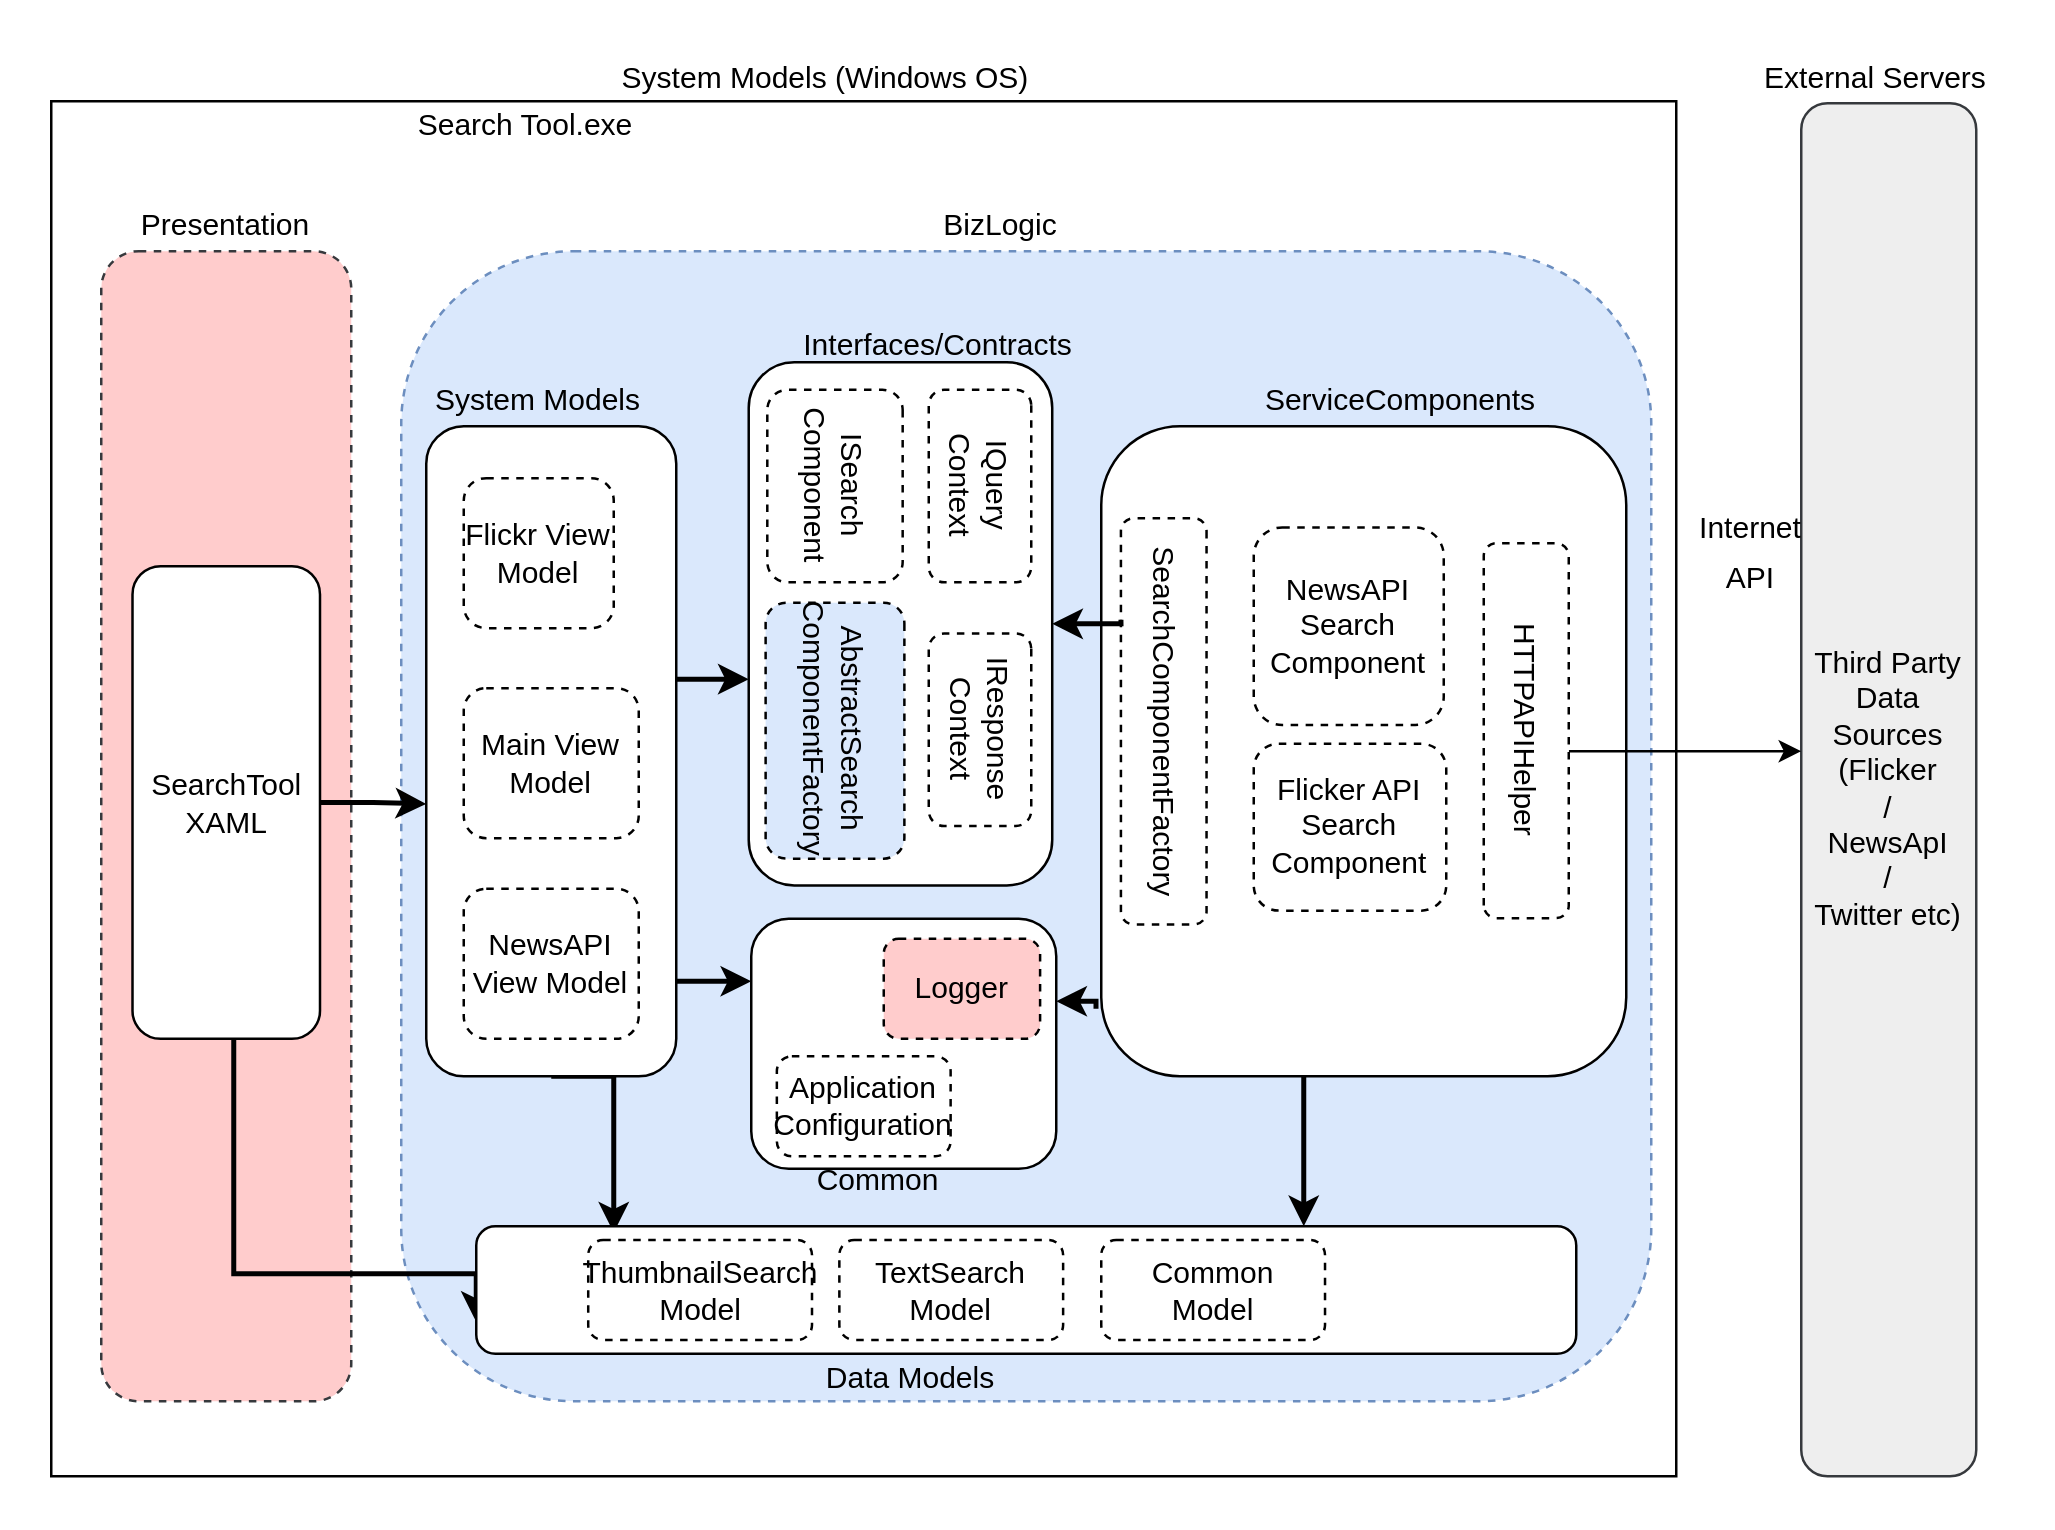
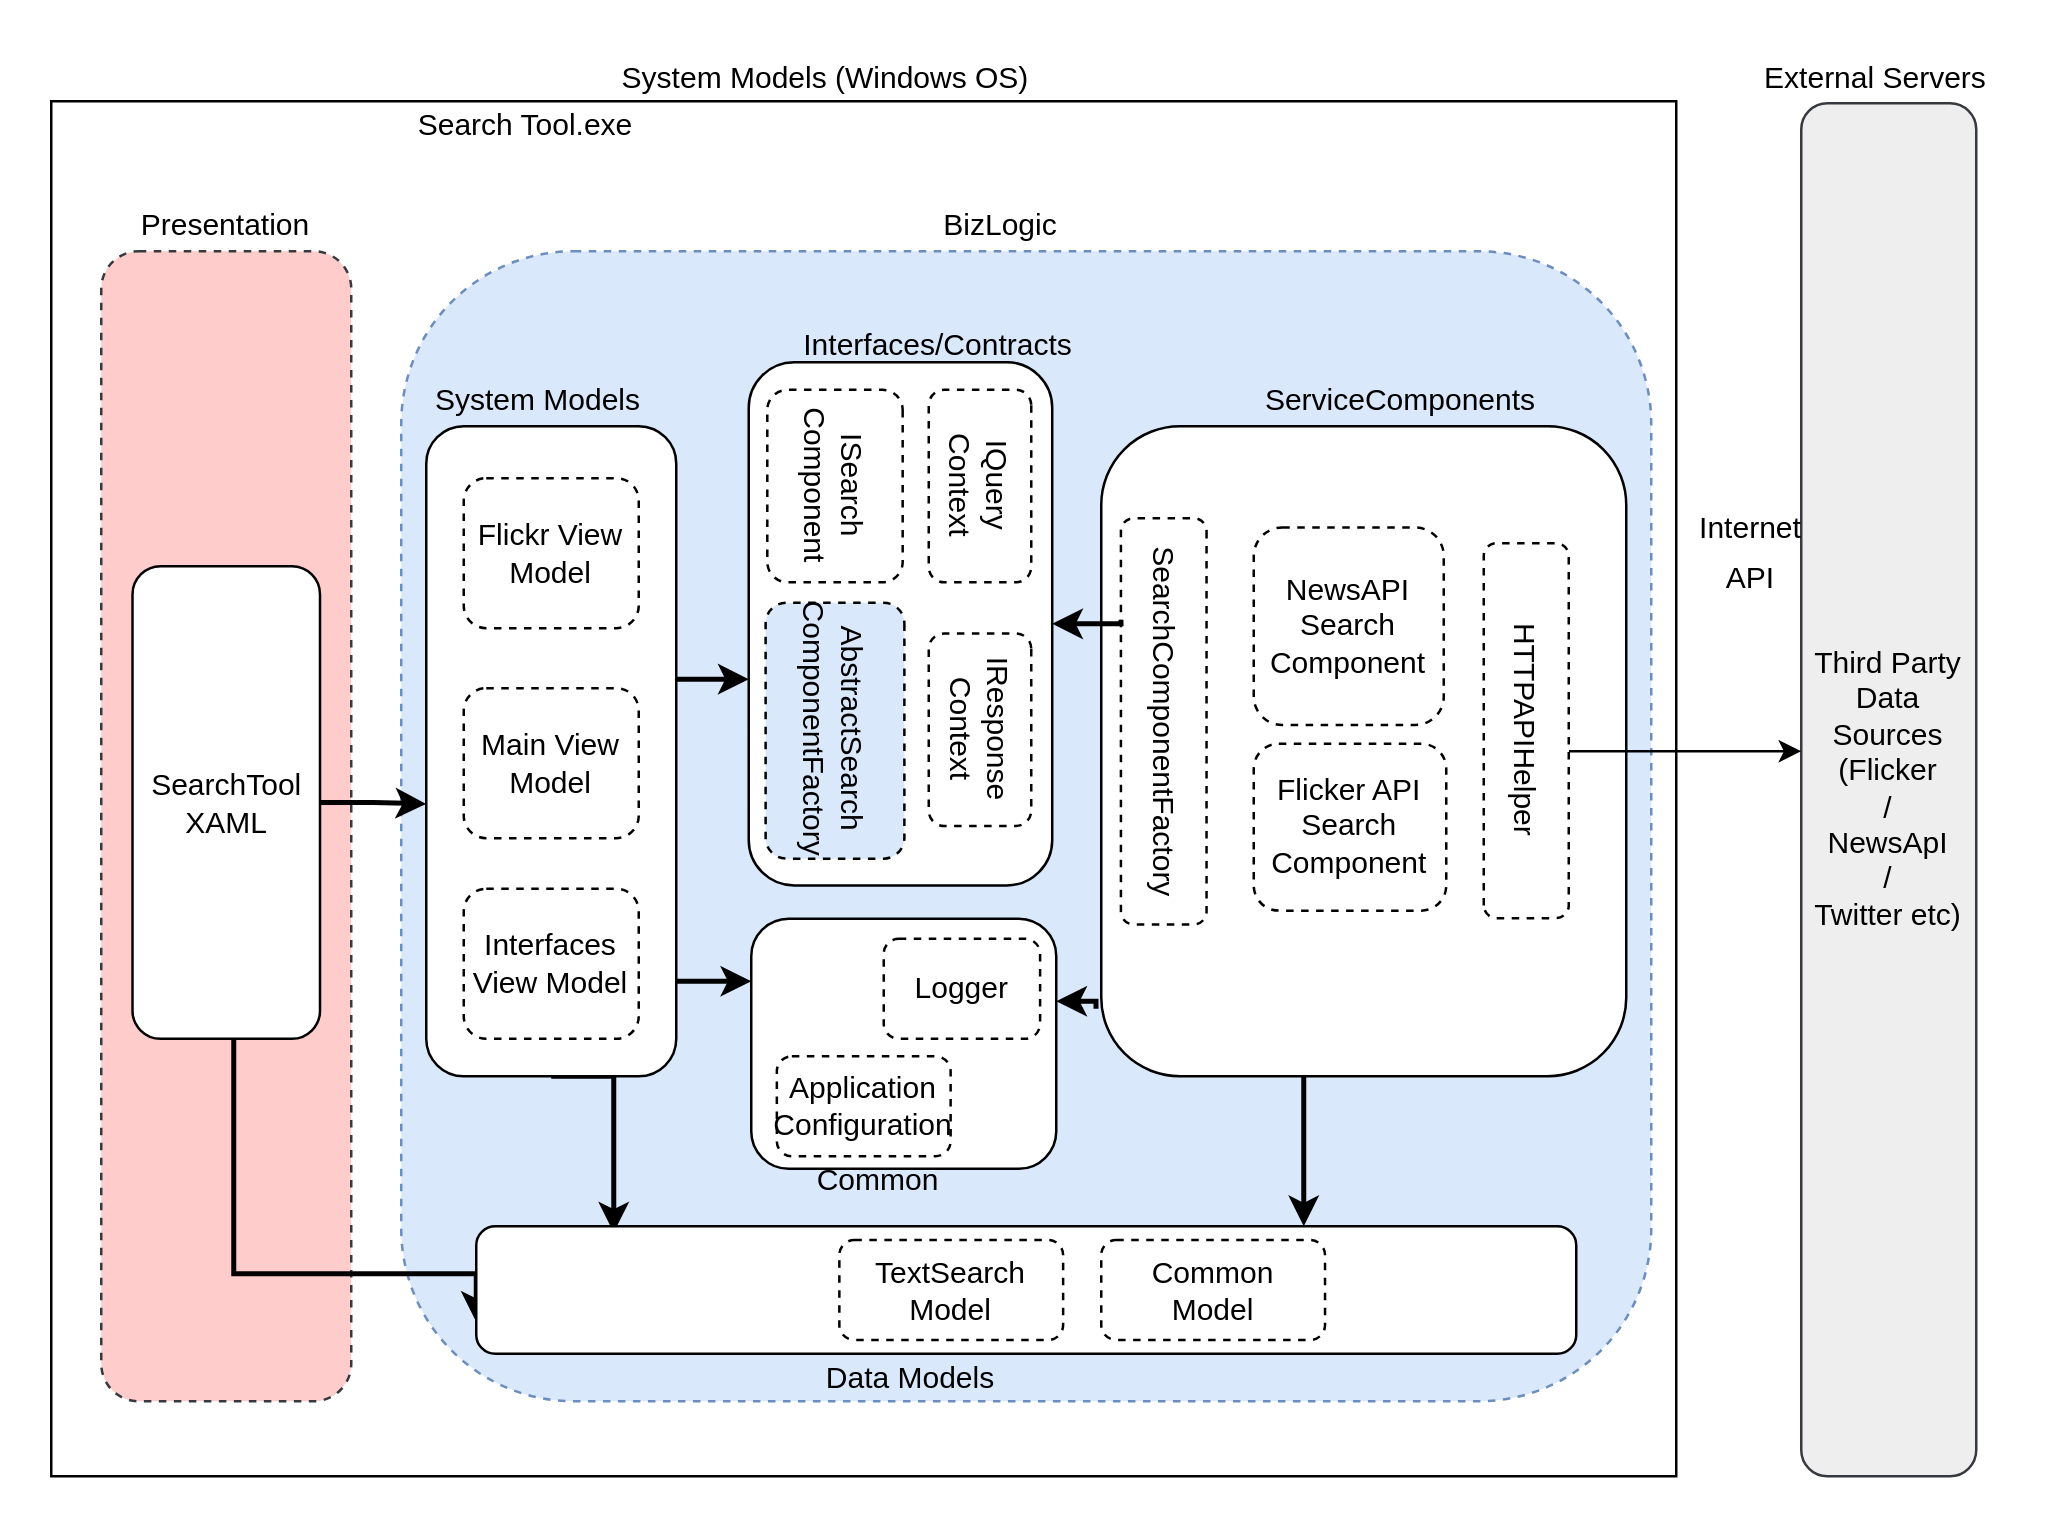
node "Flickr View Model": size 150x150 -> 175x150
node "NewsAPI View Model": label "NewsAPI View Model" -> "Interfaces View Model"
node "Logger": fillcolor #ffcccc -> #ffffff
node "ThumbnailSearch Model": removed
